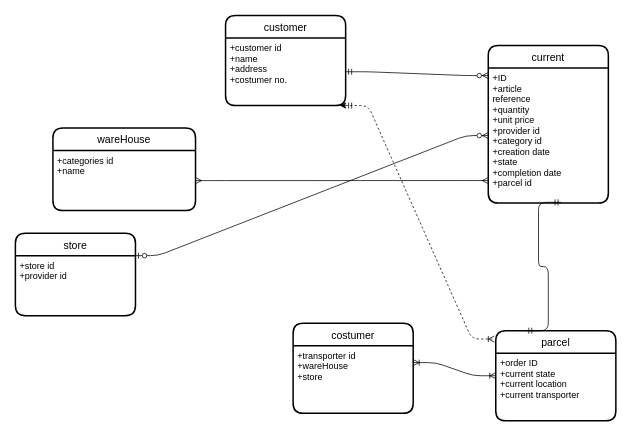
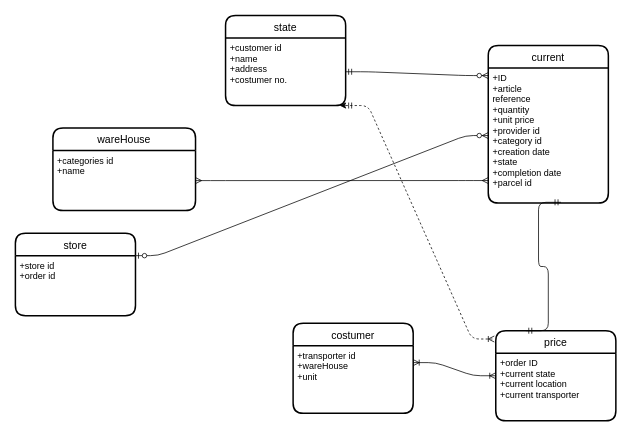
node "customer": label "customer" -> "state"
node "+store id +provider id": label "+store id +provider id" -> "+store id +order id"
node "parcel": label "parcel" -> "price"
node "+transporter id +wareHouse +store": label "+transporter id +wareHouse +store" -> "+transporter id +wareHouse +unit"
